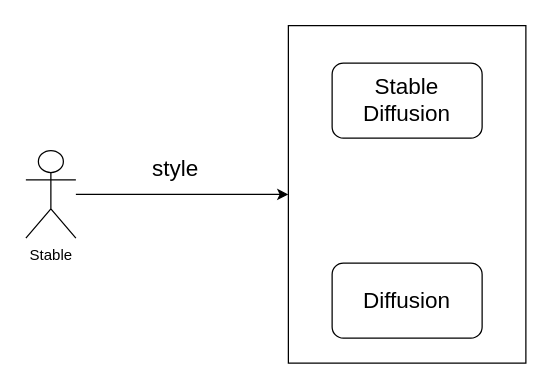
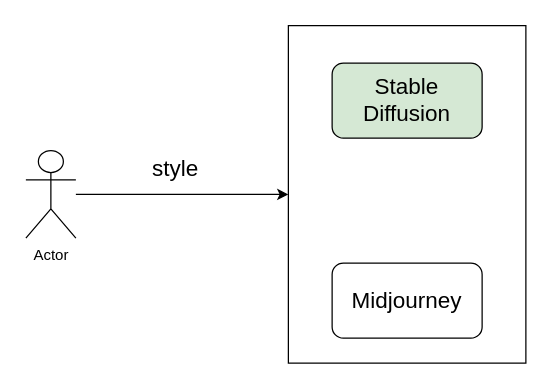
node "Stable Diffusion": fillcolor #ffffff -> #d5e8d4
node "Stable": label "Stable" -> "Actor"
node "Diffusion": label "Diffusion" -> "Midjourney"
